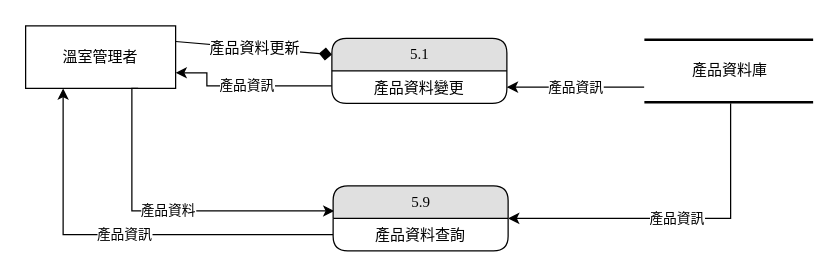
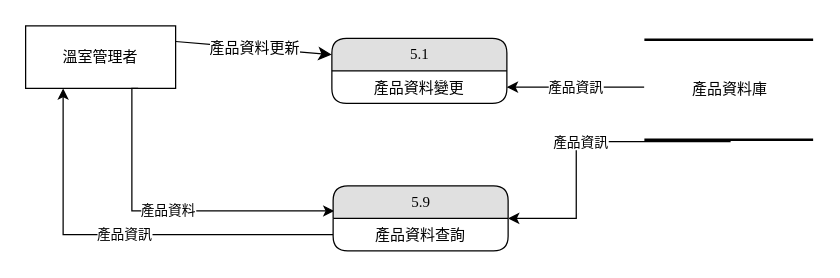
edge "溫室管理者" -> "5.1": arrowhead diamond -> classic
node "產品資料庫": size 169x63 -> 169x100
edge "產品資料變更" -> "溫室管理者": removed, label "產品資訊"
